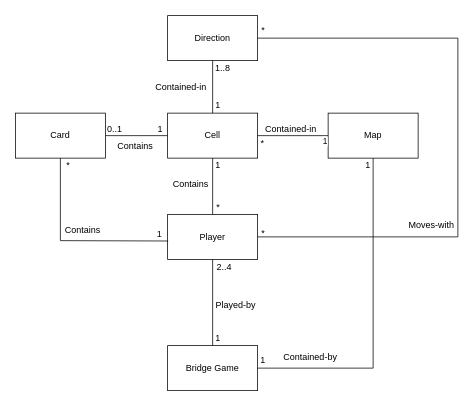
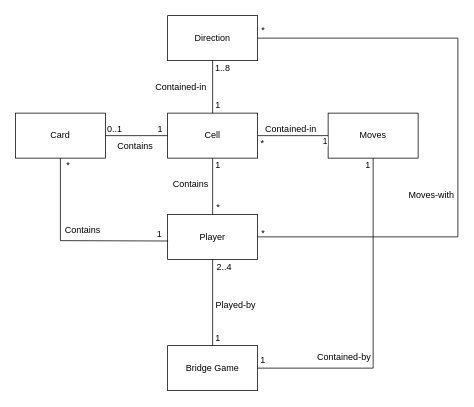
node "Map": label "Map" -> "Moves"
node "Moves-with": moved (432, 225) -> (432, 195)
node "Contained-by": moved (311, 357) -> (344, 357)
